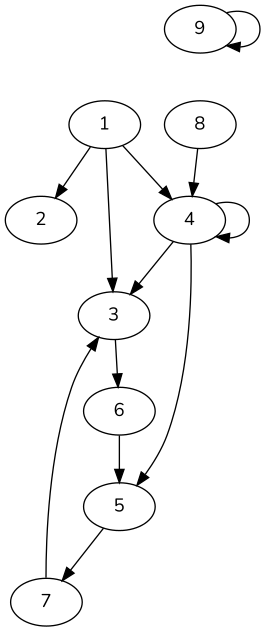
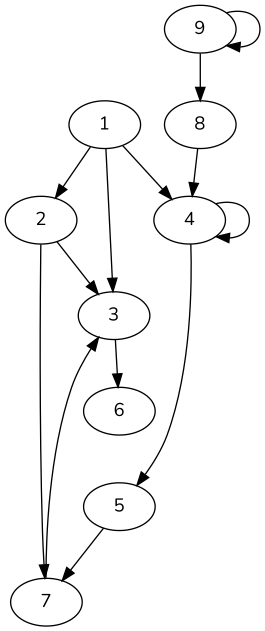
edge "9" -> "8": added
edge "4" -> "3": now "2" -> "3"
edge "2" -> "7": added
edge "6" -> "5": removed
